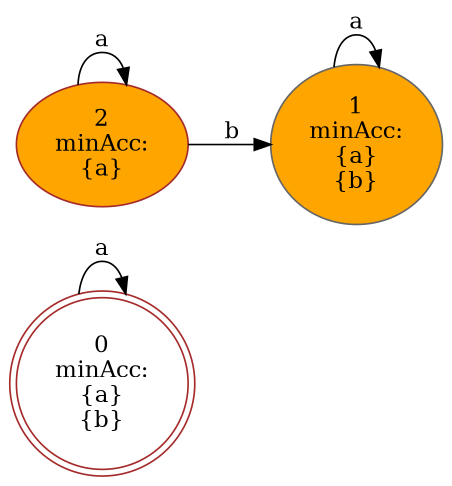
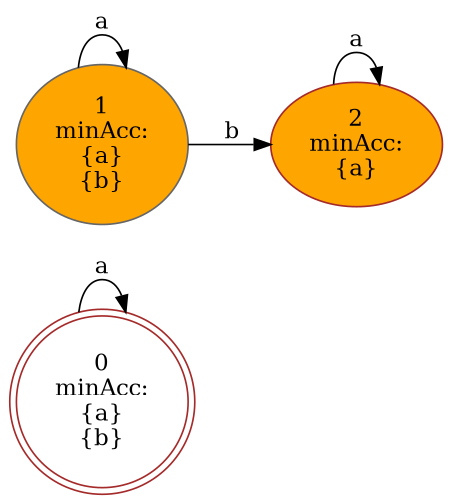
edge "2 minAcc: {a}" -> "1 minAcc: {a} {b}": reversed
